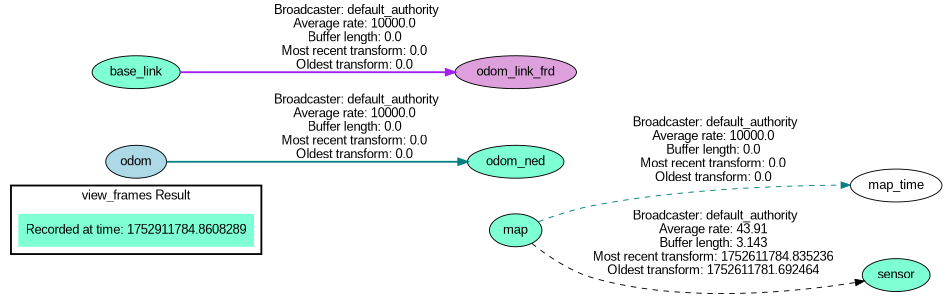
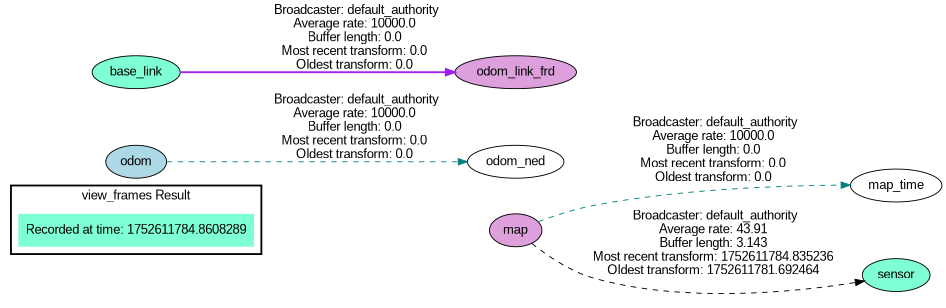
edge "odom" -> "odom_ned": style bold -> dashed
node "odom_ned": fillcolor aquamarine -> white
node "Recorded at time: 1752911784.8608289": label "Recorded at time: 1752911784.8608289" -> "Recorded at time: 1752611784.8608289"
node "map": fillcolor aquamarine -> plum
